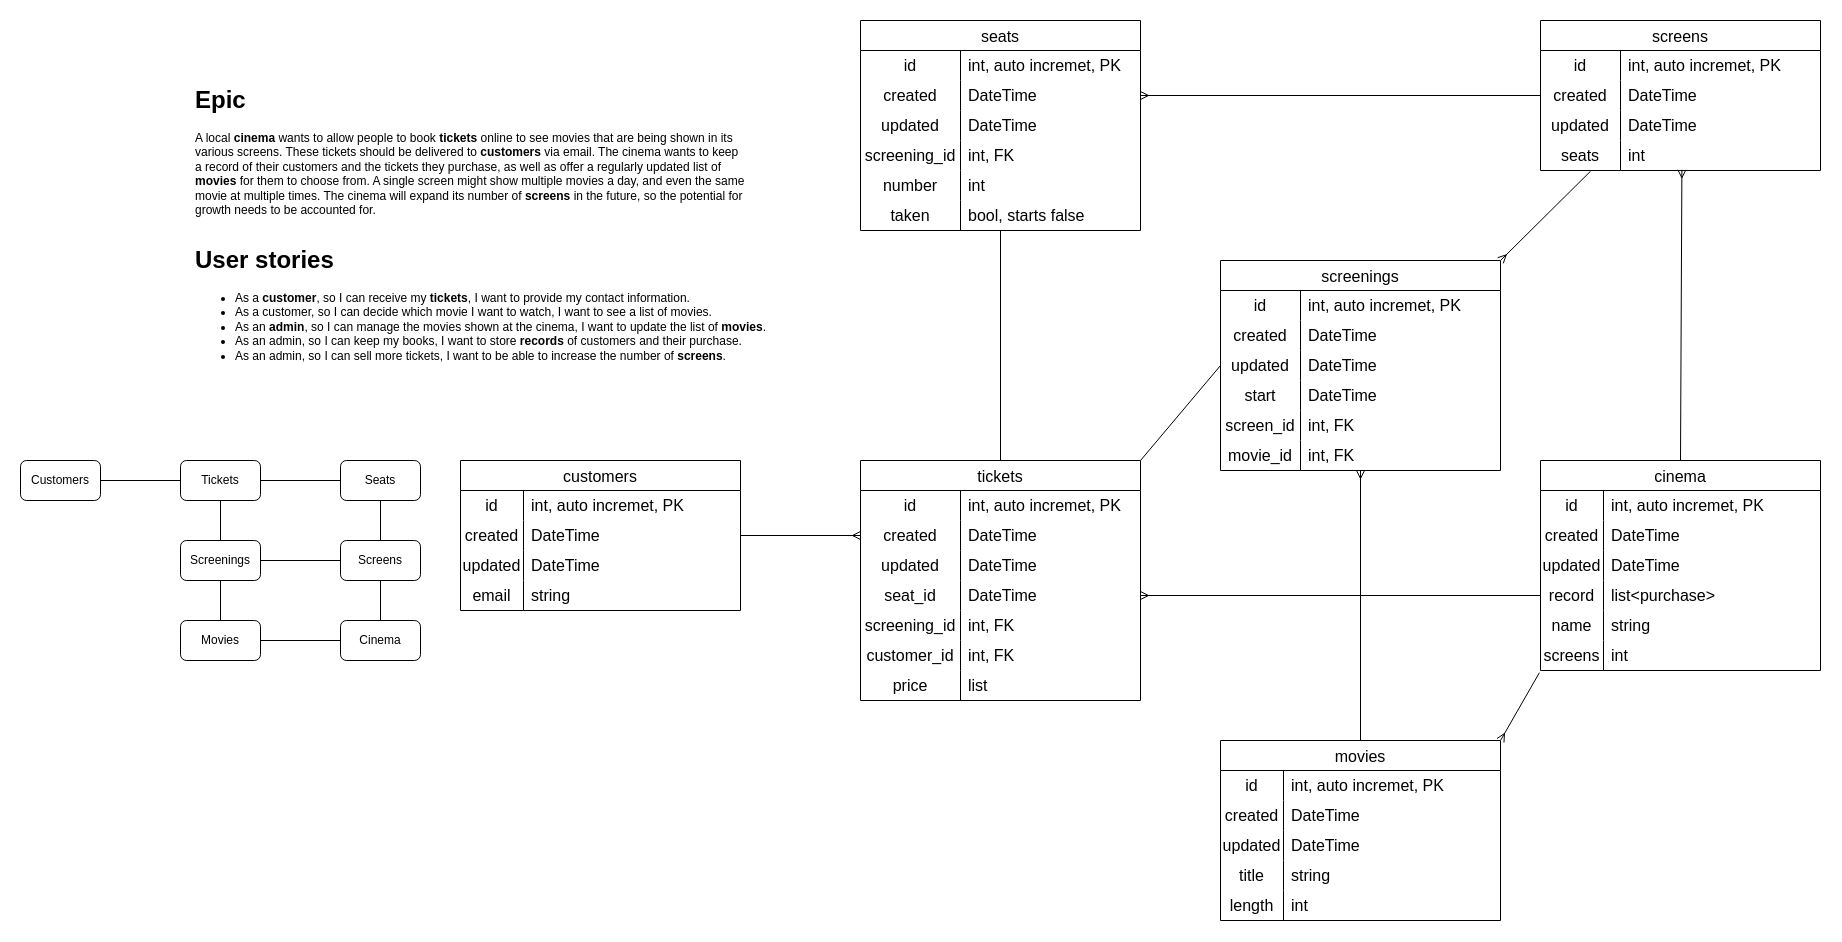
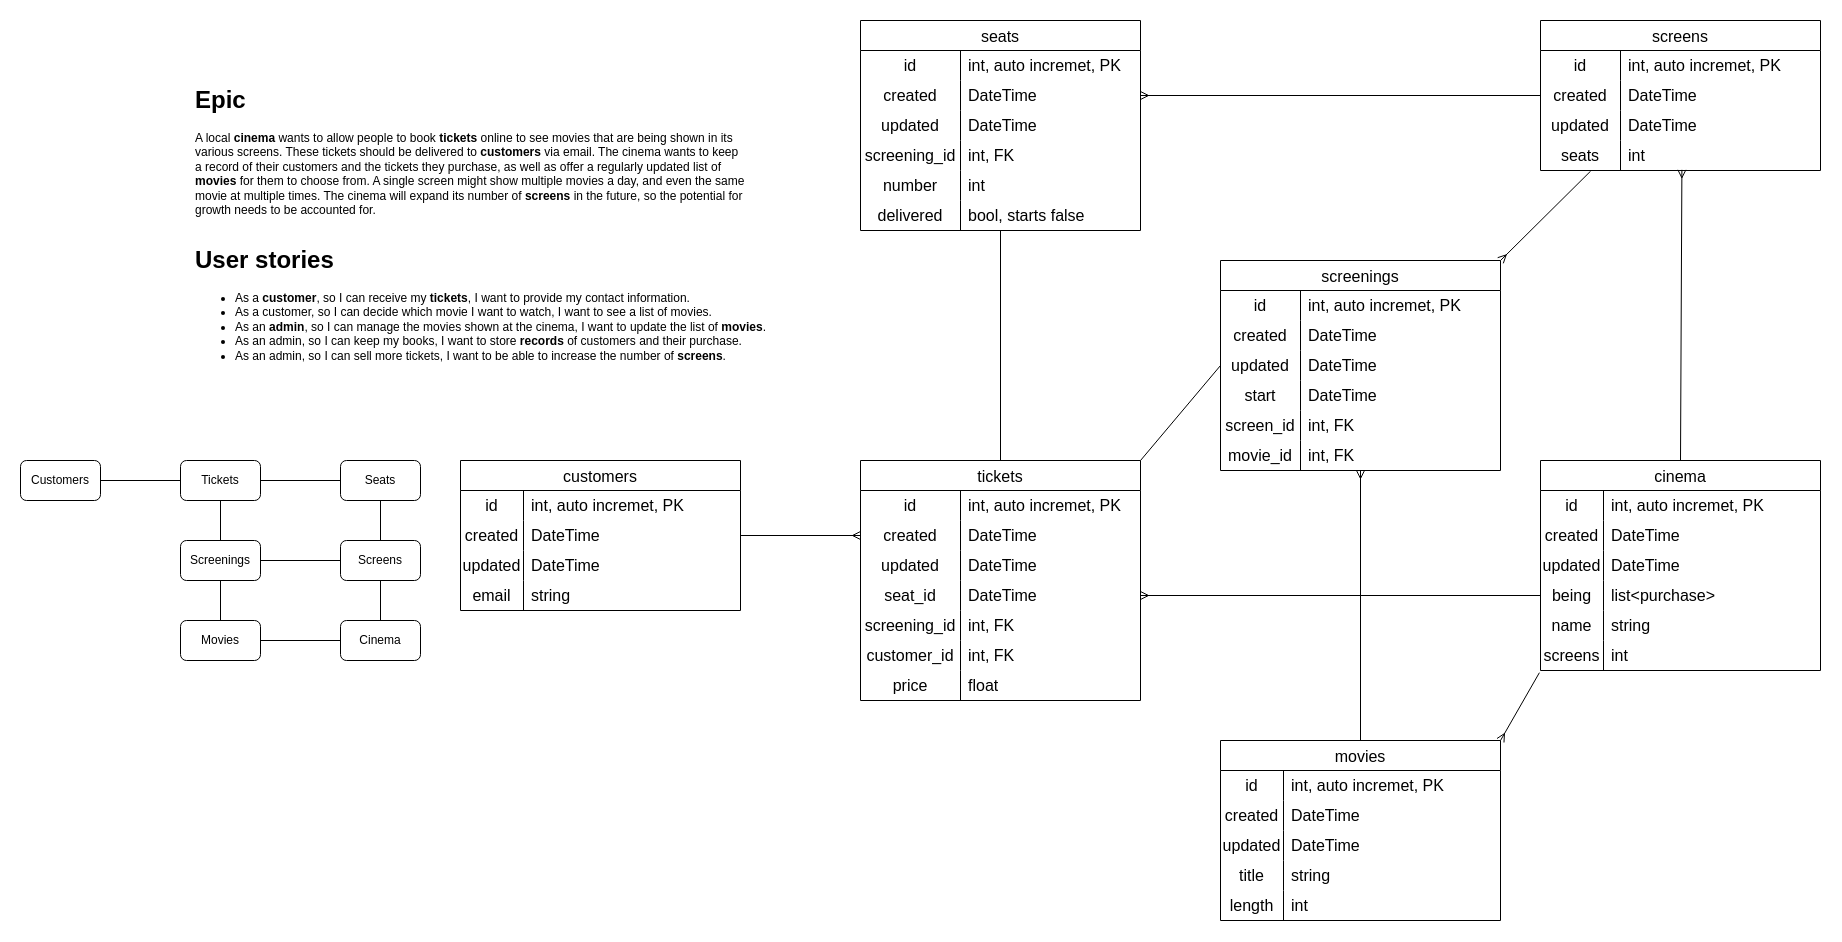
node "taken": label "taken" -> "delivered"
node "record": label "record" -> "being"
node "list": label "list" -> "float"
